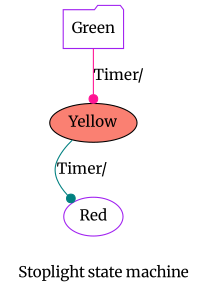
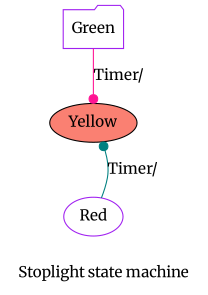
edge "Yellow" -> "Red": reversed
